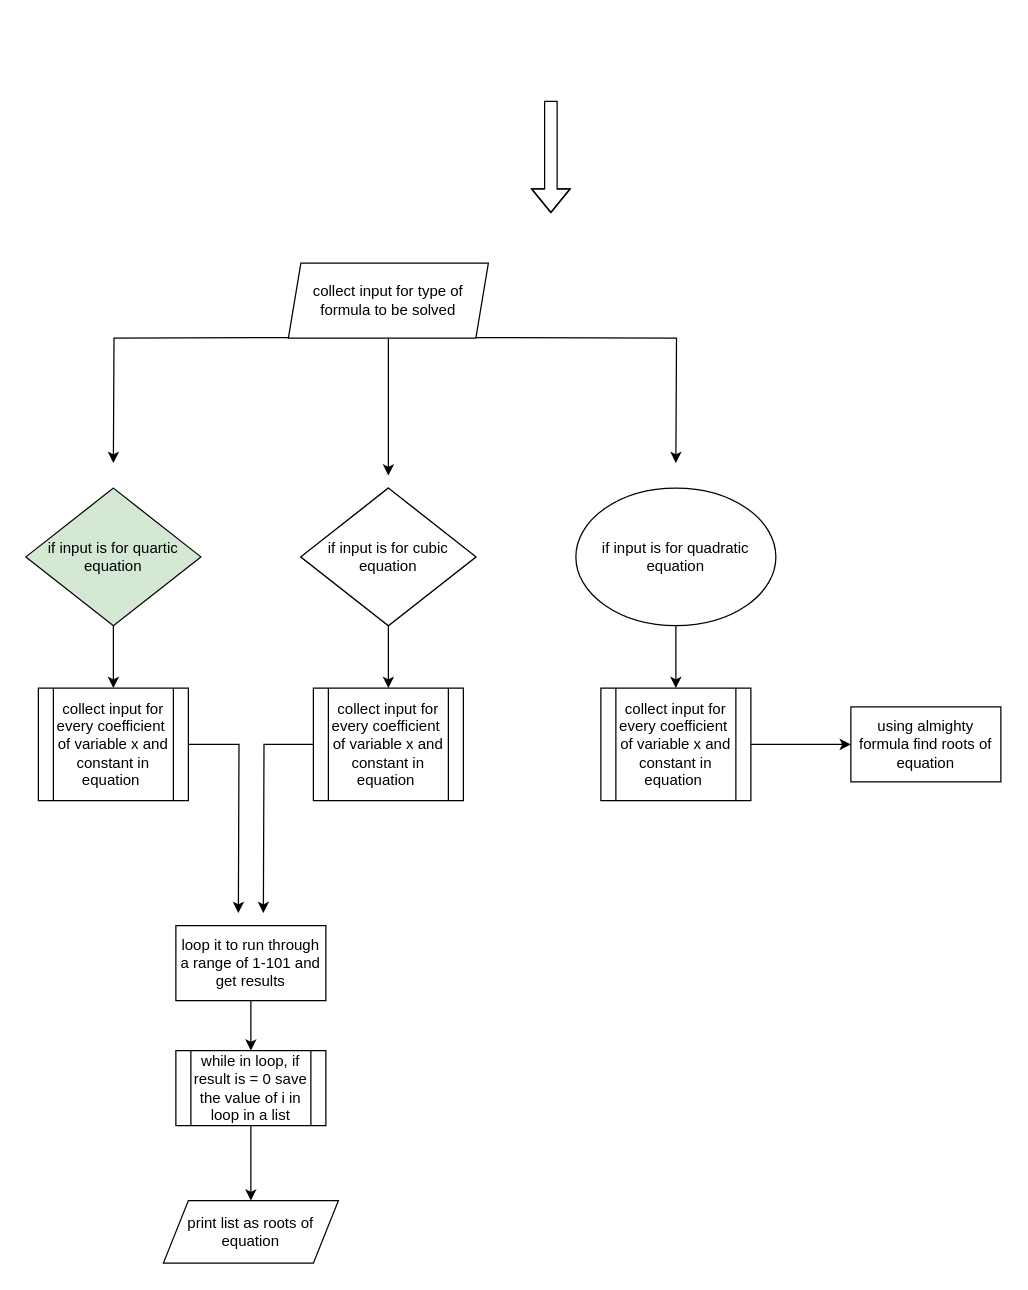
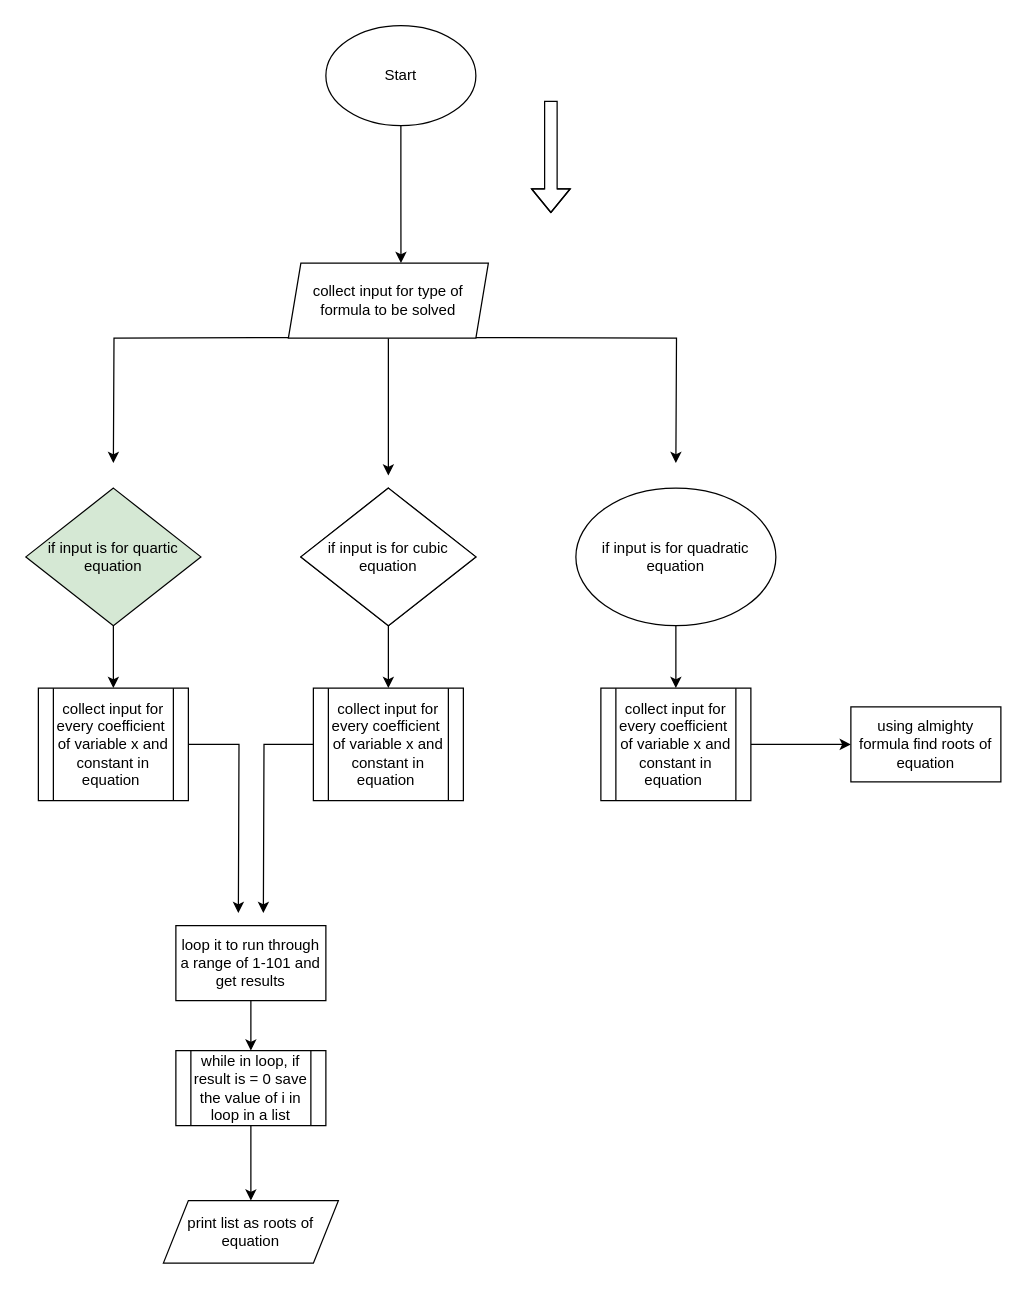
node "Start": added
edge "Start" -> "collect input for type of formula to be solved": added
